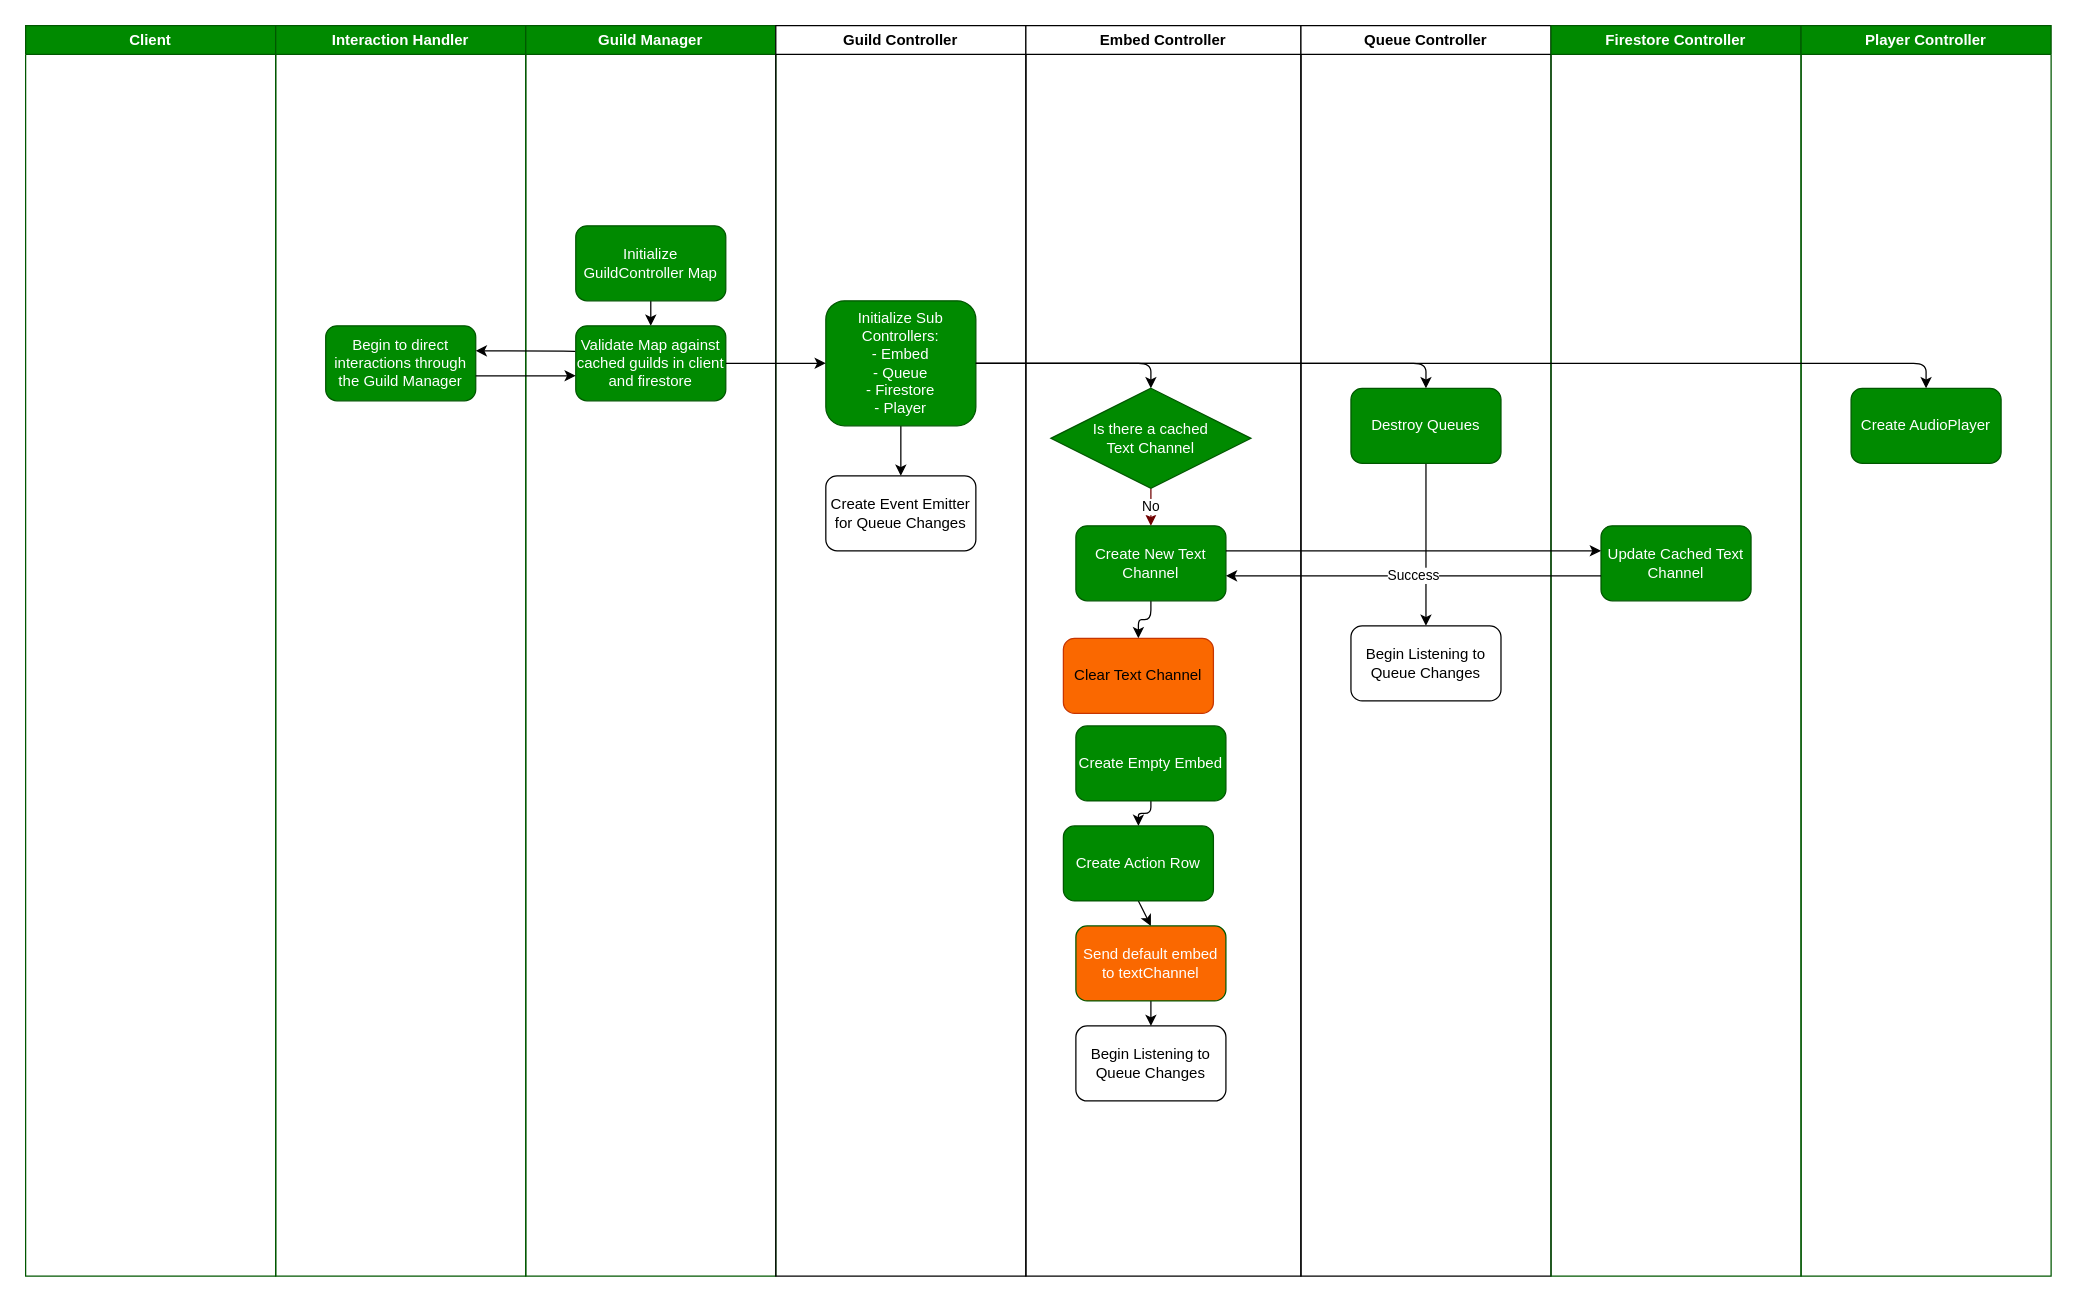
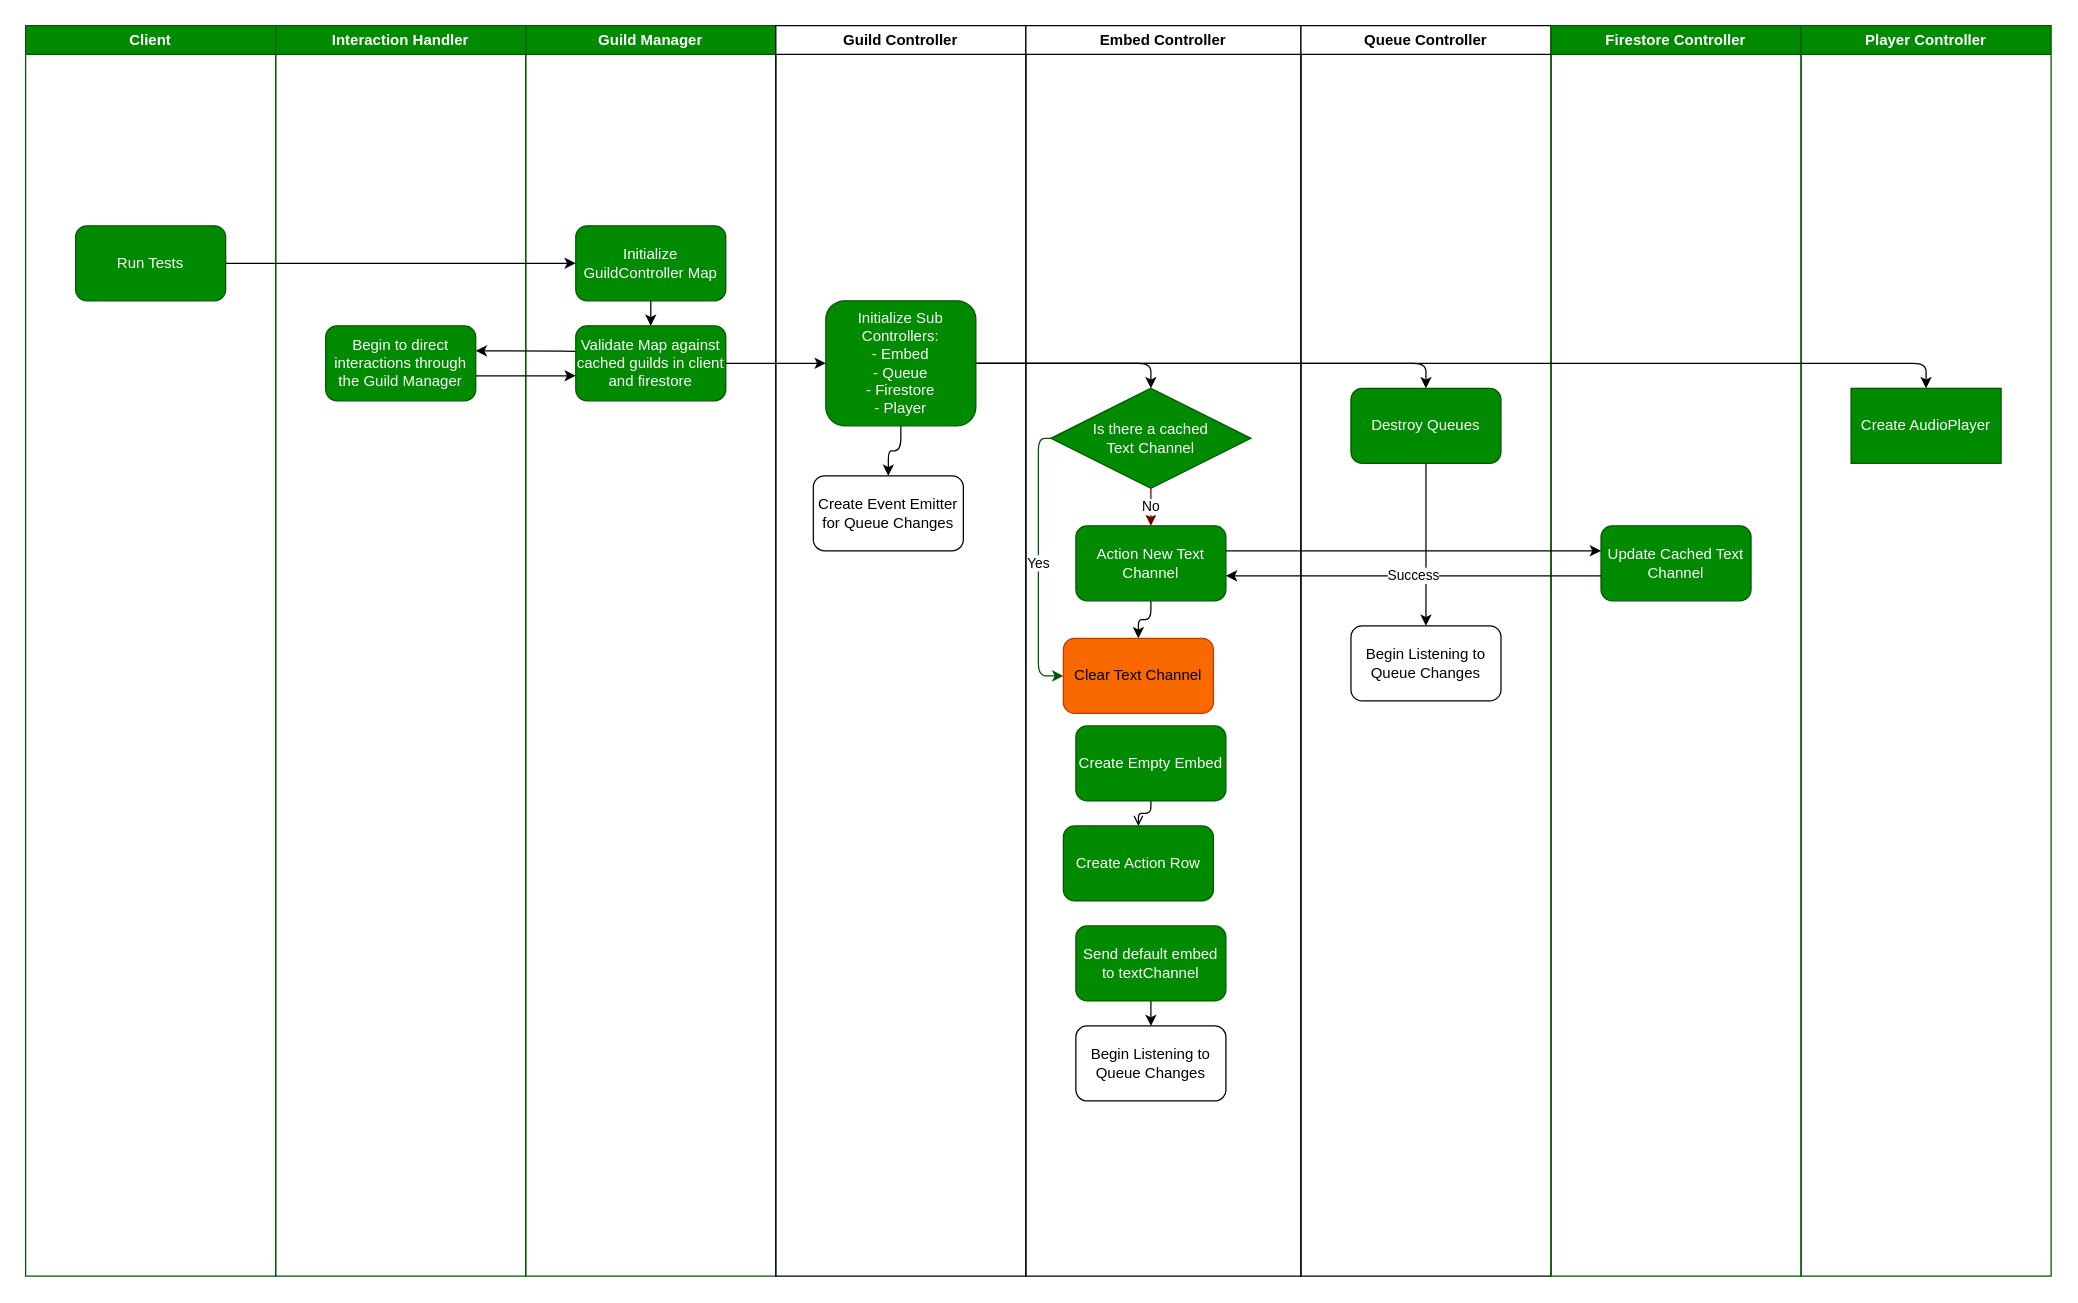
node "Run Tests": added
edge "Run Tests" -> "Initialize GuildController Map": added
node "Create AudioPlayer": shape rounded rectangle -> rectangle
node "Create Event Emitter for Queue Changes": moved (901, 513) -> (888, 513)
edge "Is there a cached Text Channel" -> "Clear Text Channel": added, label "Yes"
node "Create New Text Channel": label "Create New Text Channel" -> "Action New Text Channel"
edge "Create Empty Embed" -> "Create Action Row": arrowhead classic -> open
edge "Create Action Row" -> "Send default embed to textChannel": removed
node "Send default embed to textChannel": fillcolor #fa6800 -> #008a00
